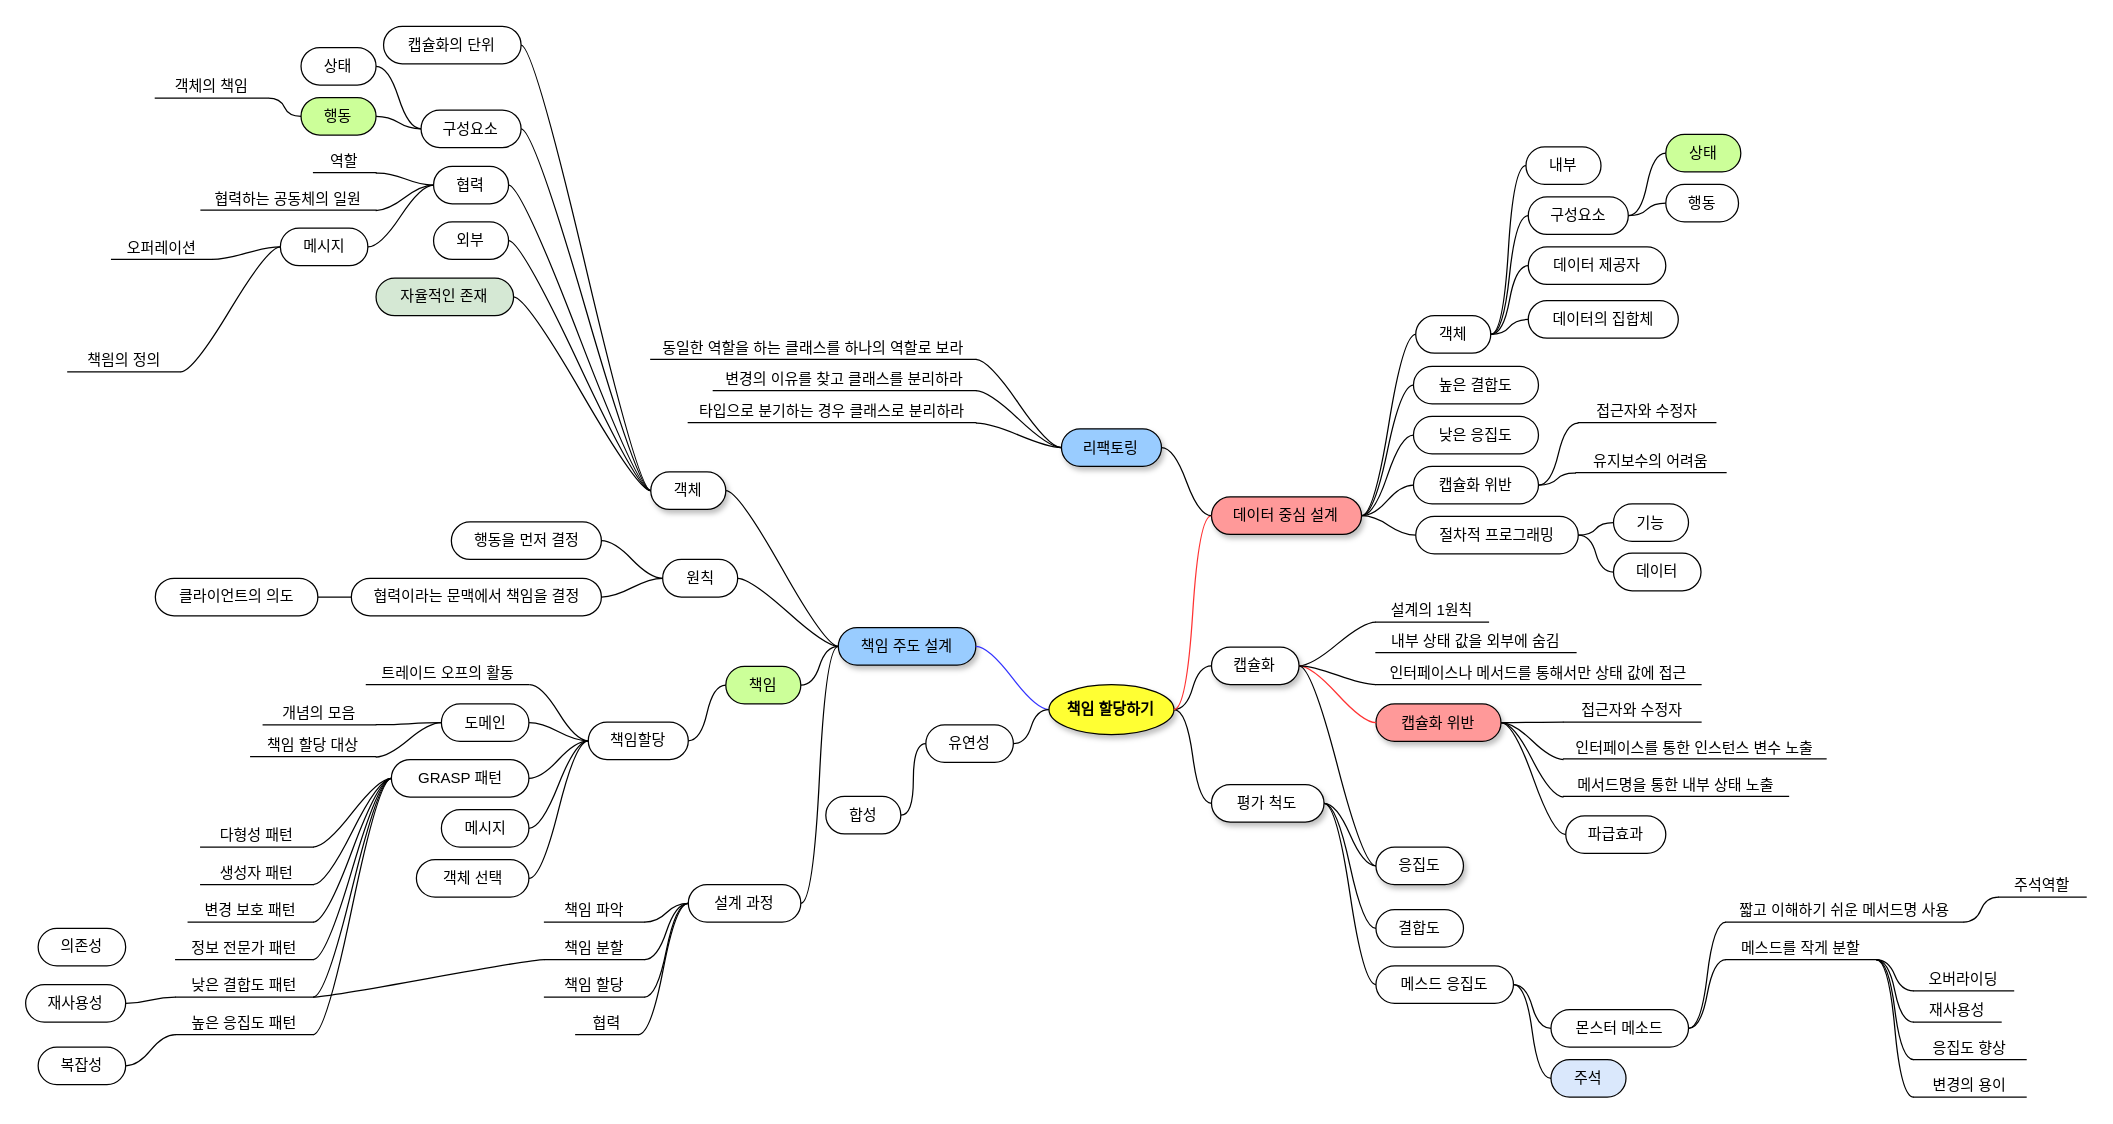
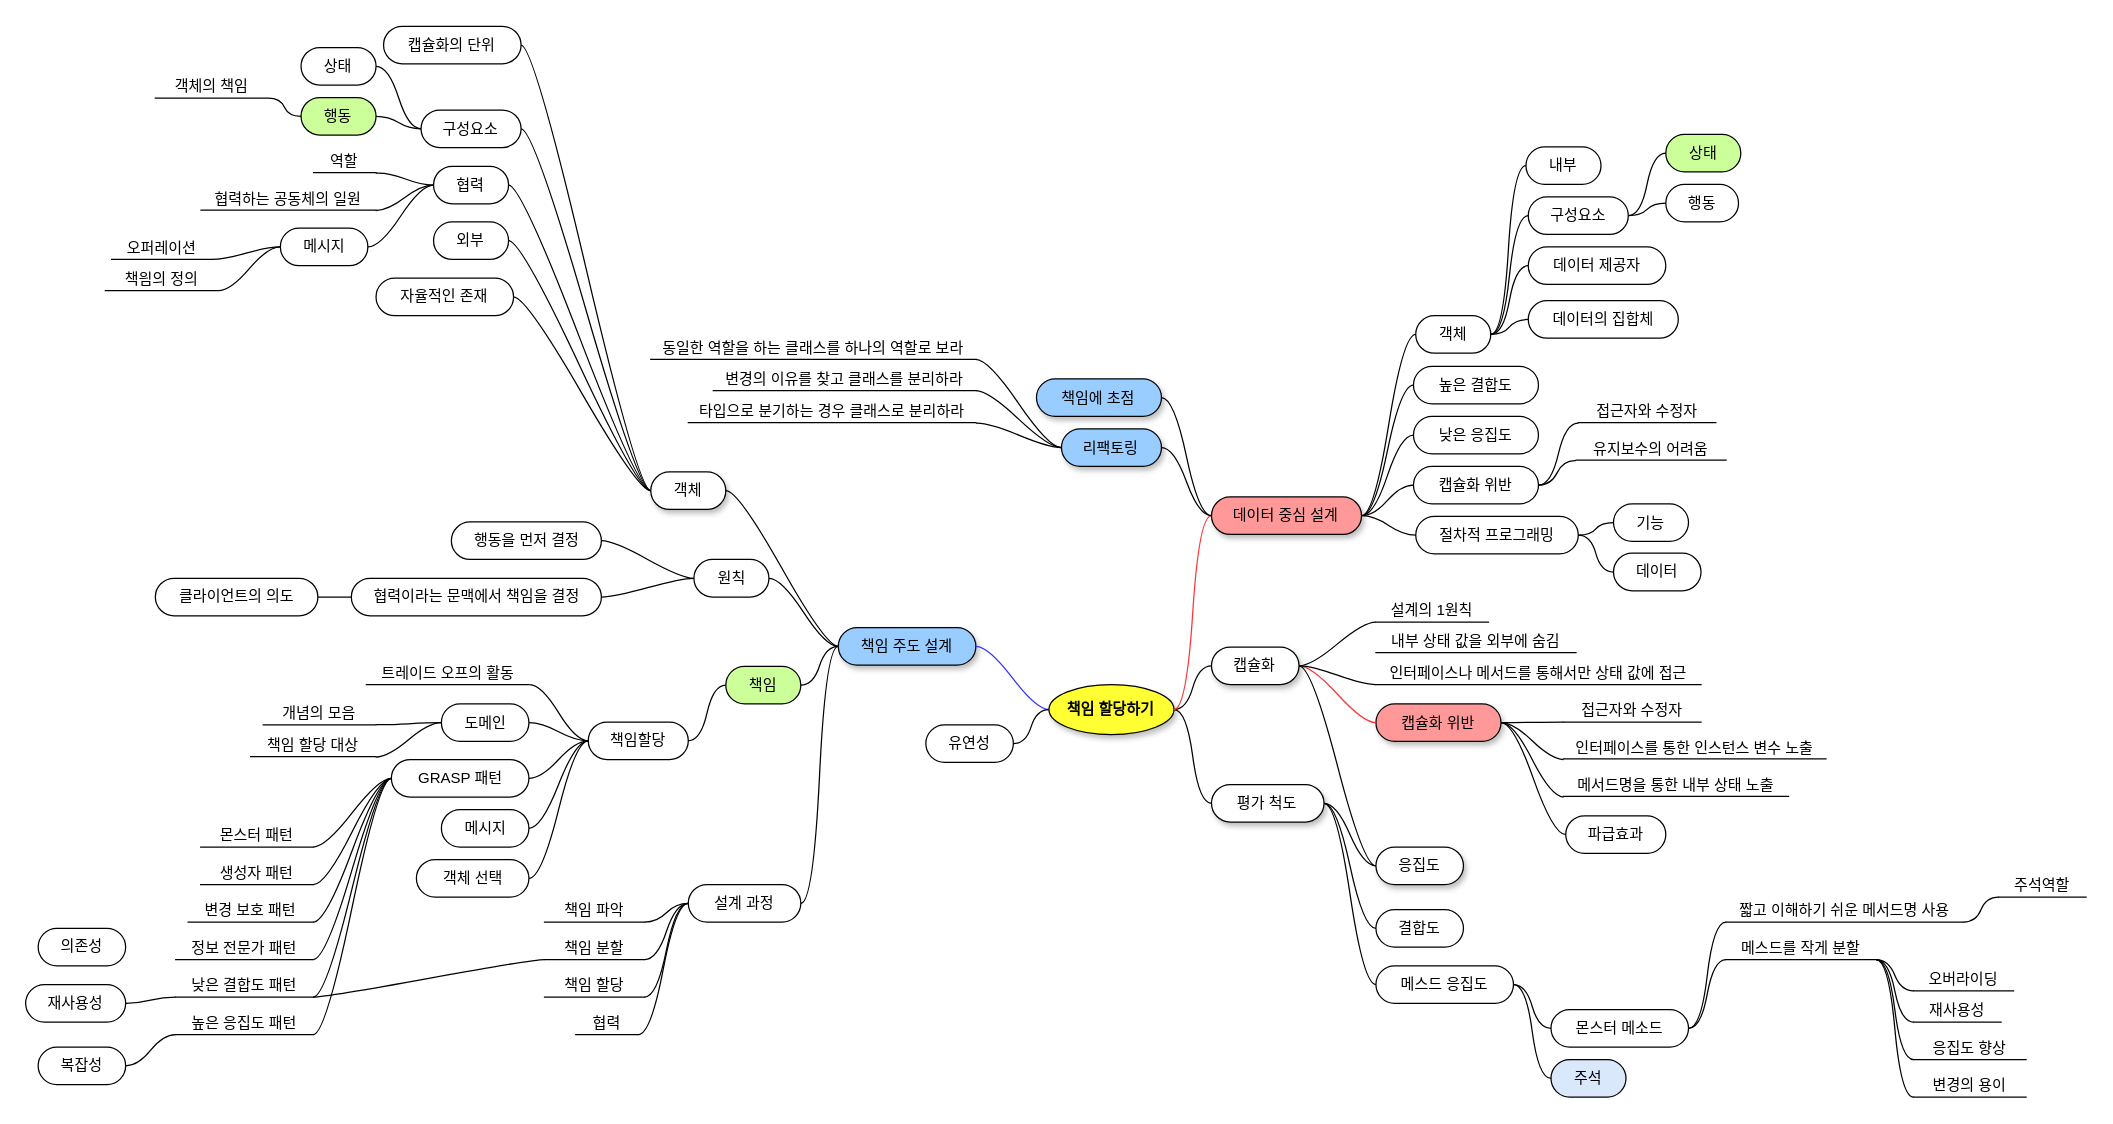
node "자율적인 존재": fillcolor #d5e8d4 -> #ffffff
node "책읨의 정의": moved (124, 359) -> (162, 278)
node "책임에 초점": added
edge "책임에 초점" -- "데이터 중심 설계": added
node "유지보수의 어려움": size 150x38 -> 150x25
node "원칙": moved (700, 578) -> (731, 578)
edge "유연성" -- "합성": removed
node "합성": removed
node "다형성 패턴": label "다형성 패턴" -> "몬스터 패턴"
